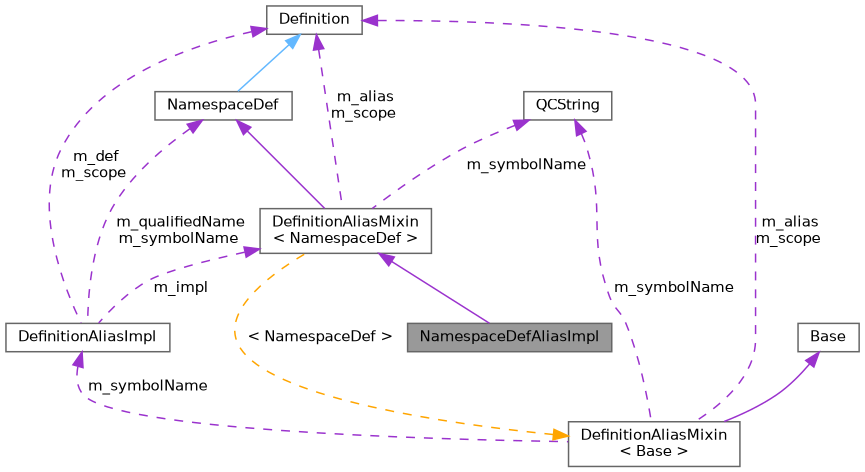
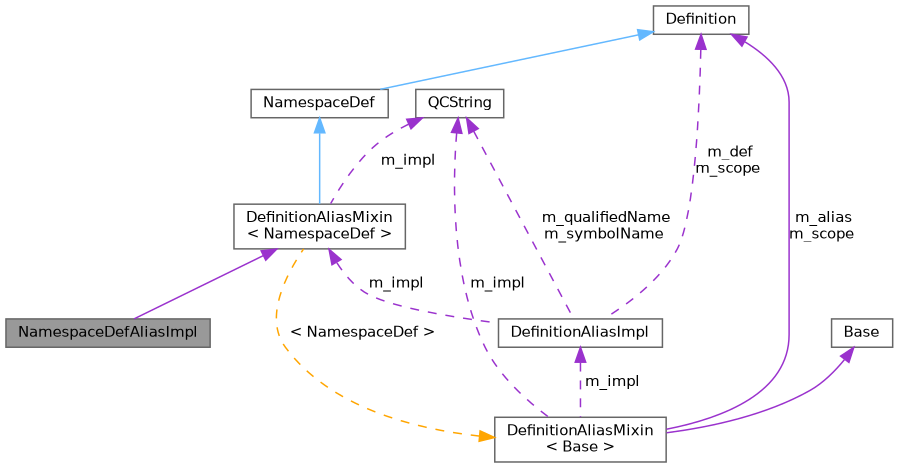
edge "DefinitionAliasMixin < Base >" -> "Definition": style dashed -> solid
edge "DefinitionAliasMixin < NamespaceDef >" -> "Definition": removed, label "m_alias m_scope"
edge "DefinitionAliasMixin < NamespaceDef >" -> "QCString": label " m_symbolName" -> " m_impl"
edge "DefinitionAliasMixin < NamespaceDef >" -> "NamespaceDef": color darkorchid3 -> steelblue1
edge "DefinitionAliasImpl" -> "NamespaceDef": now "DefinitionAliasImpl" -> "QCString"
edge "DefinitionAliasMixin < Base >" -> "QCString": label " m_symbolName" -> " m_impl"
edge "DefinitionAliasMixin < Base >" -> "DefinitionAliasImpl": label " m_symbolName" -> " m_impl"
